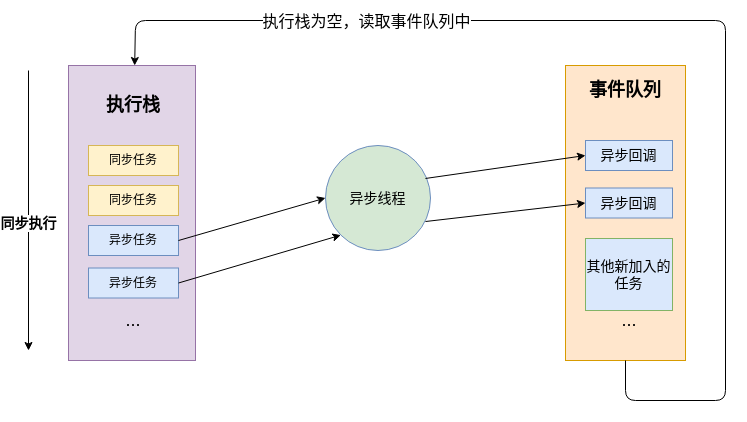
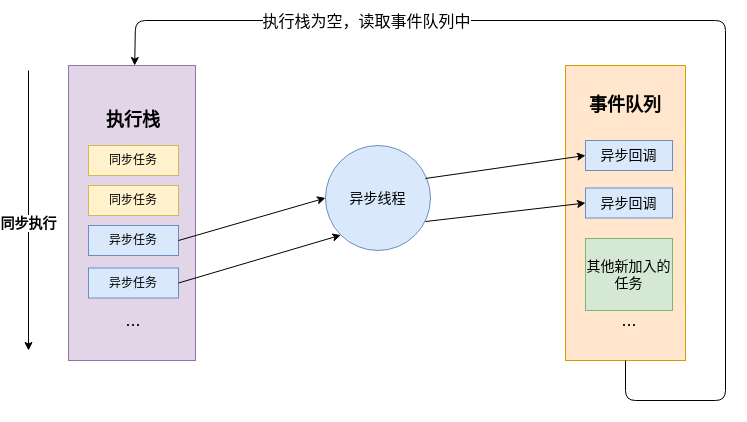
node "事件队列": moved (626, 91) -> (626, 106)
node "执行栈": moved (134, 106) -> (134, 121)
node "异步线程": fillcolor #d5e8d4 -> #dae8fc
node "其他新加入的任务": fillcolor #dae8fc -> #d5e8d4
